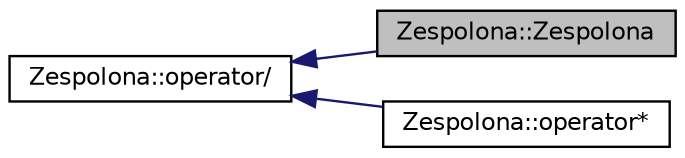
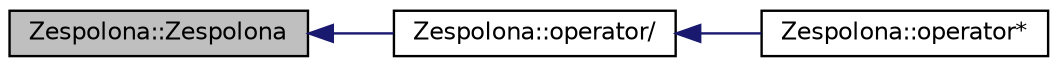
edge "Zespolona::Zespolona" -> "Zespolona::operator/": reversed
